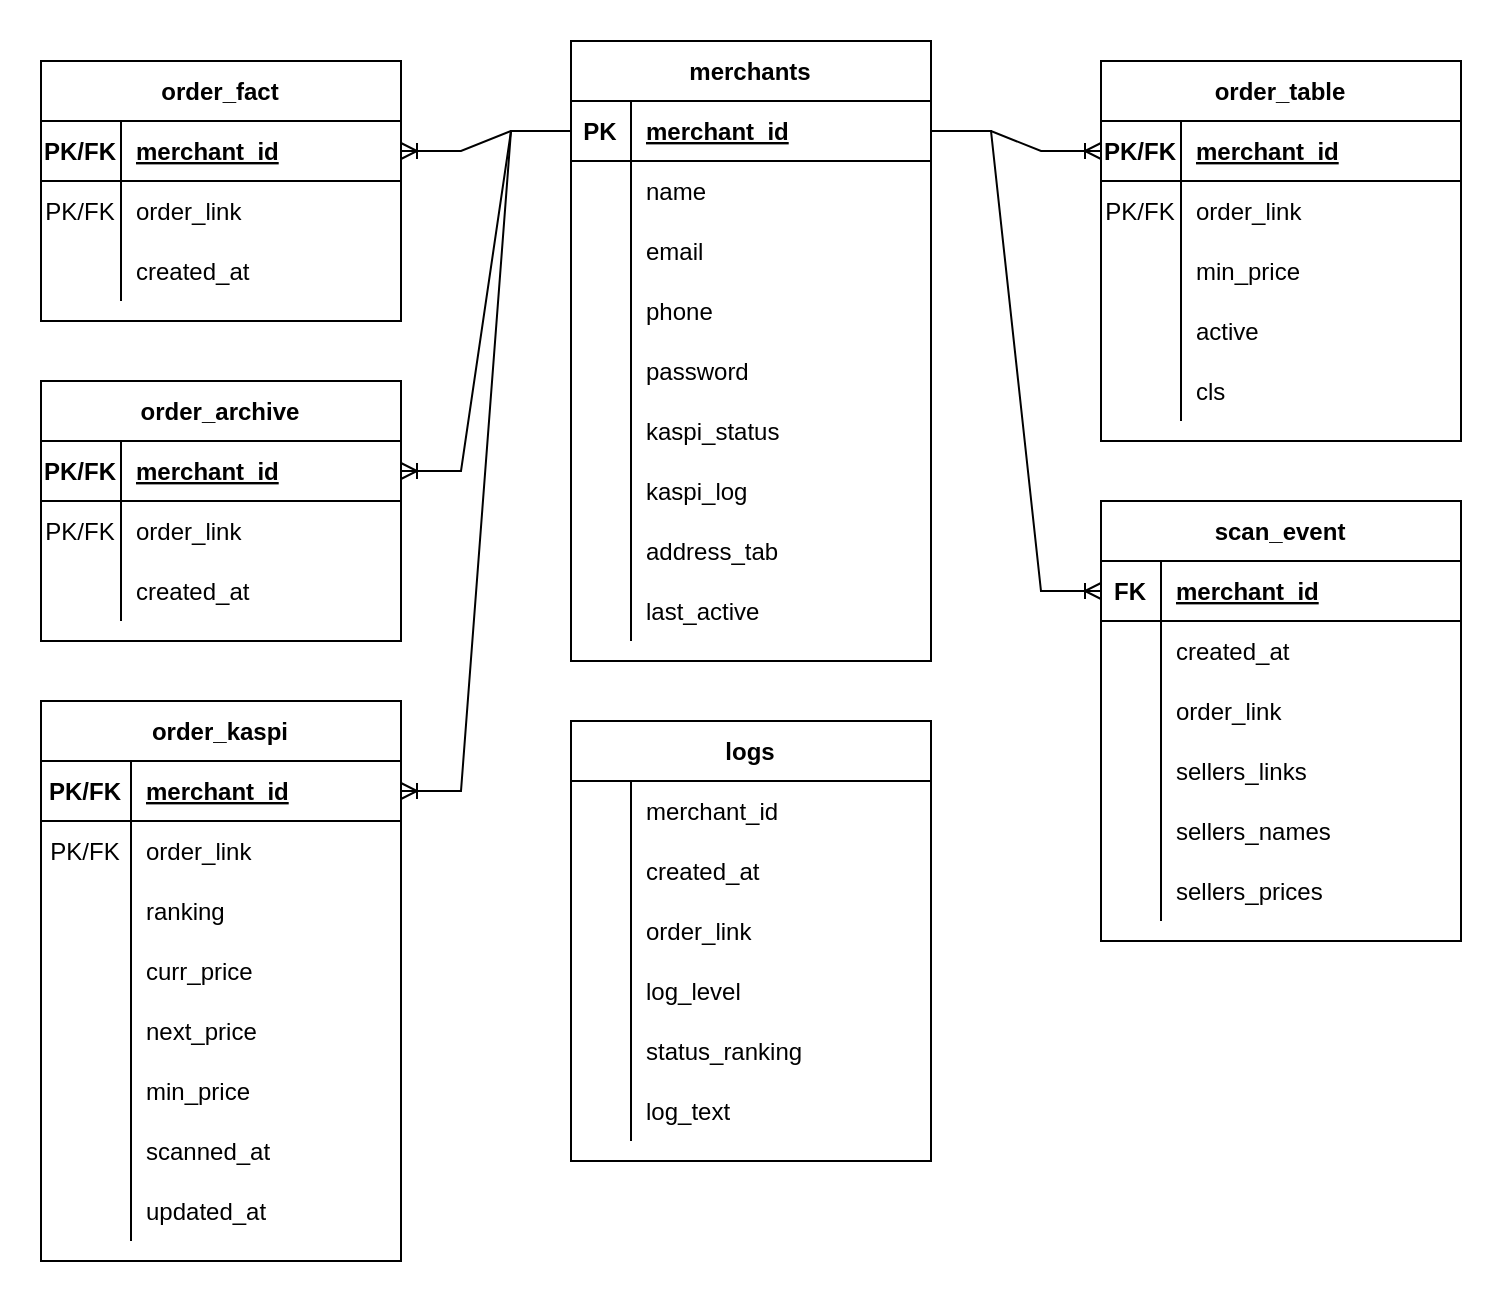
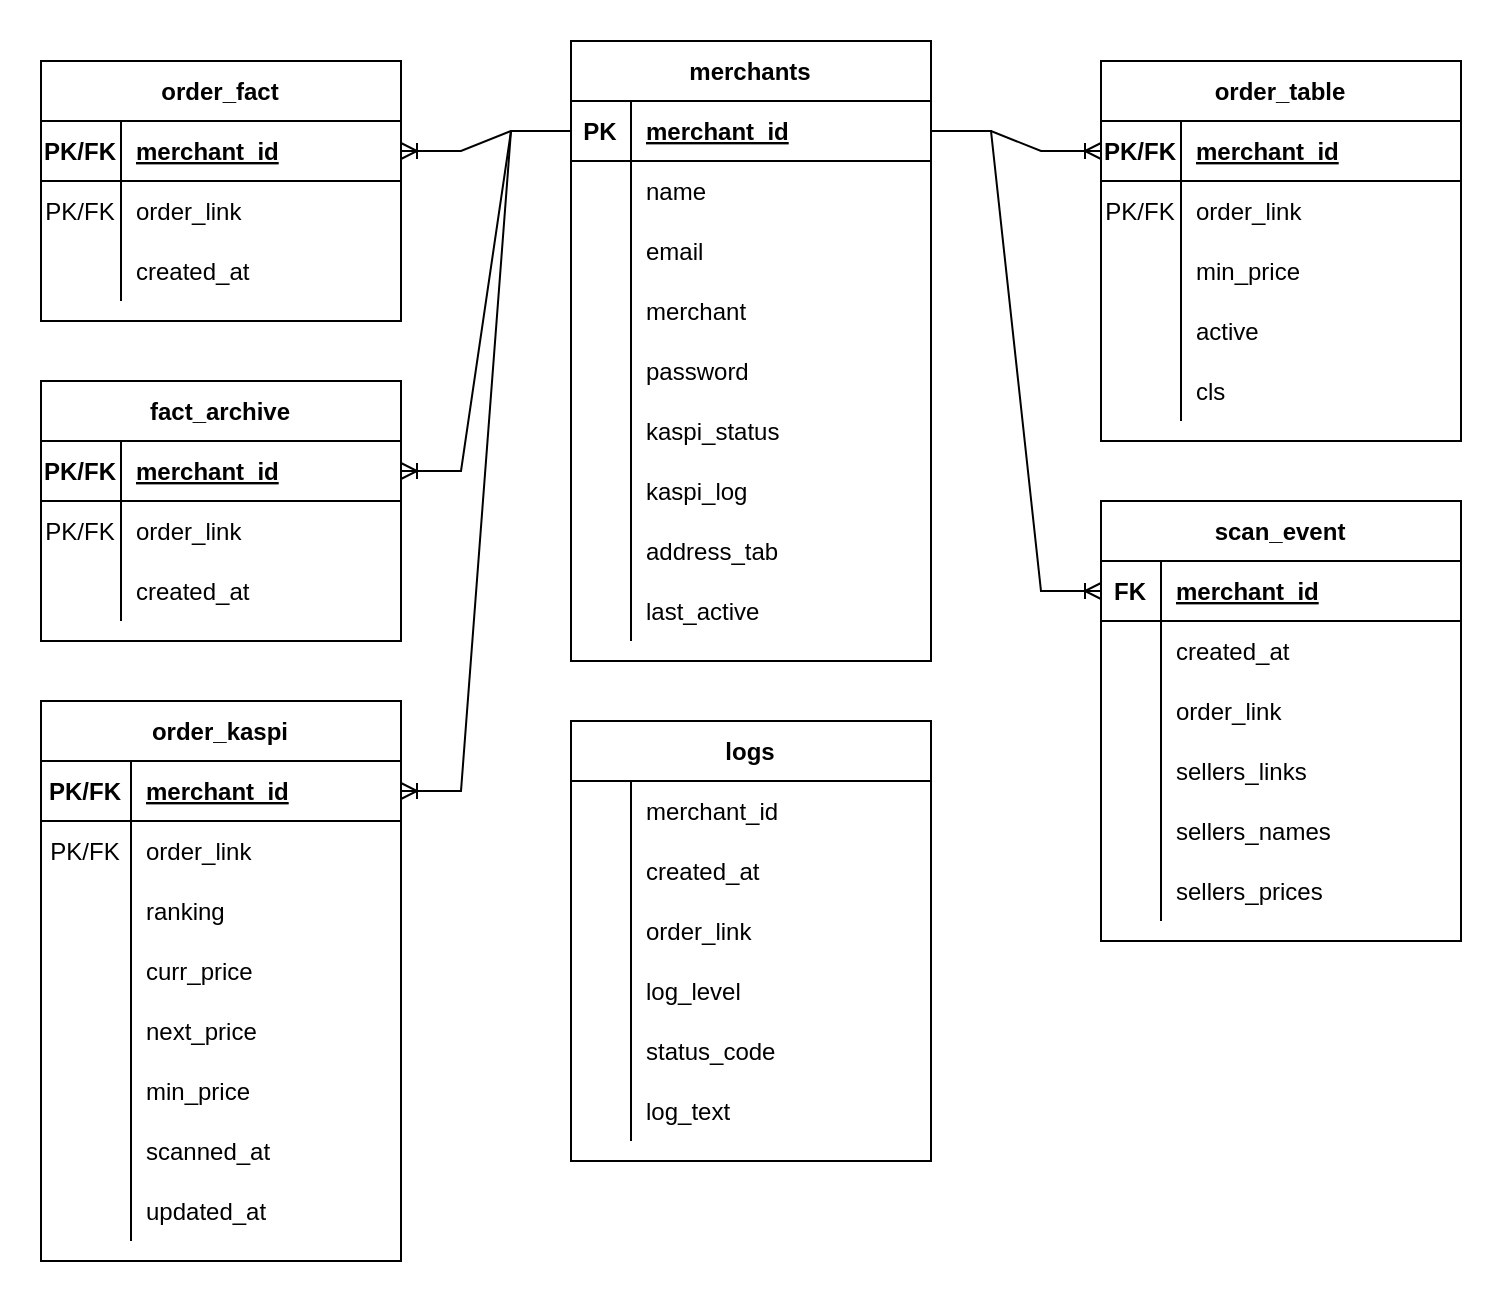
node "phone": label "phone" -> "merchant"
node "order_archive": label "order_archive" -> "fact_archive"
node "status_ranking": label "status_ranking" -> "status_code"
